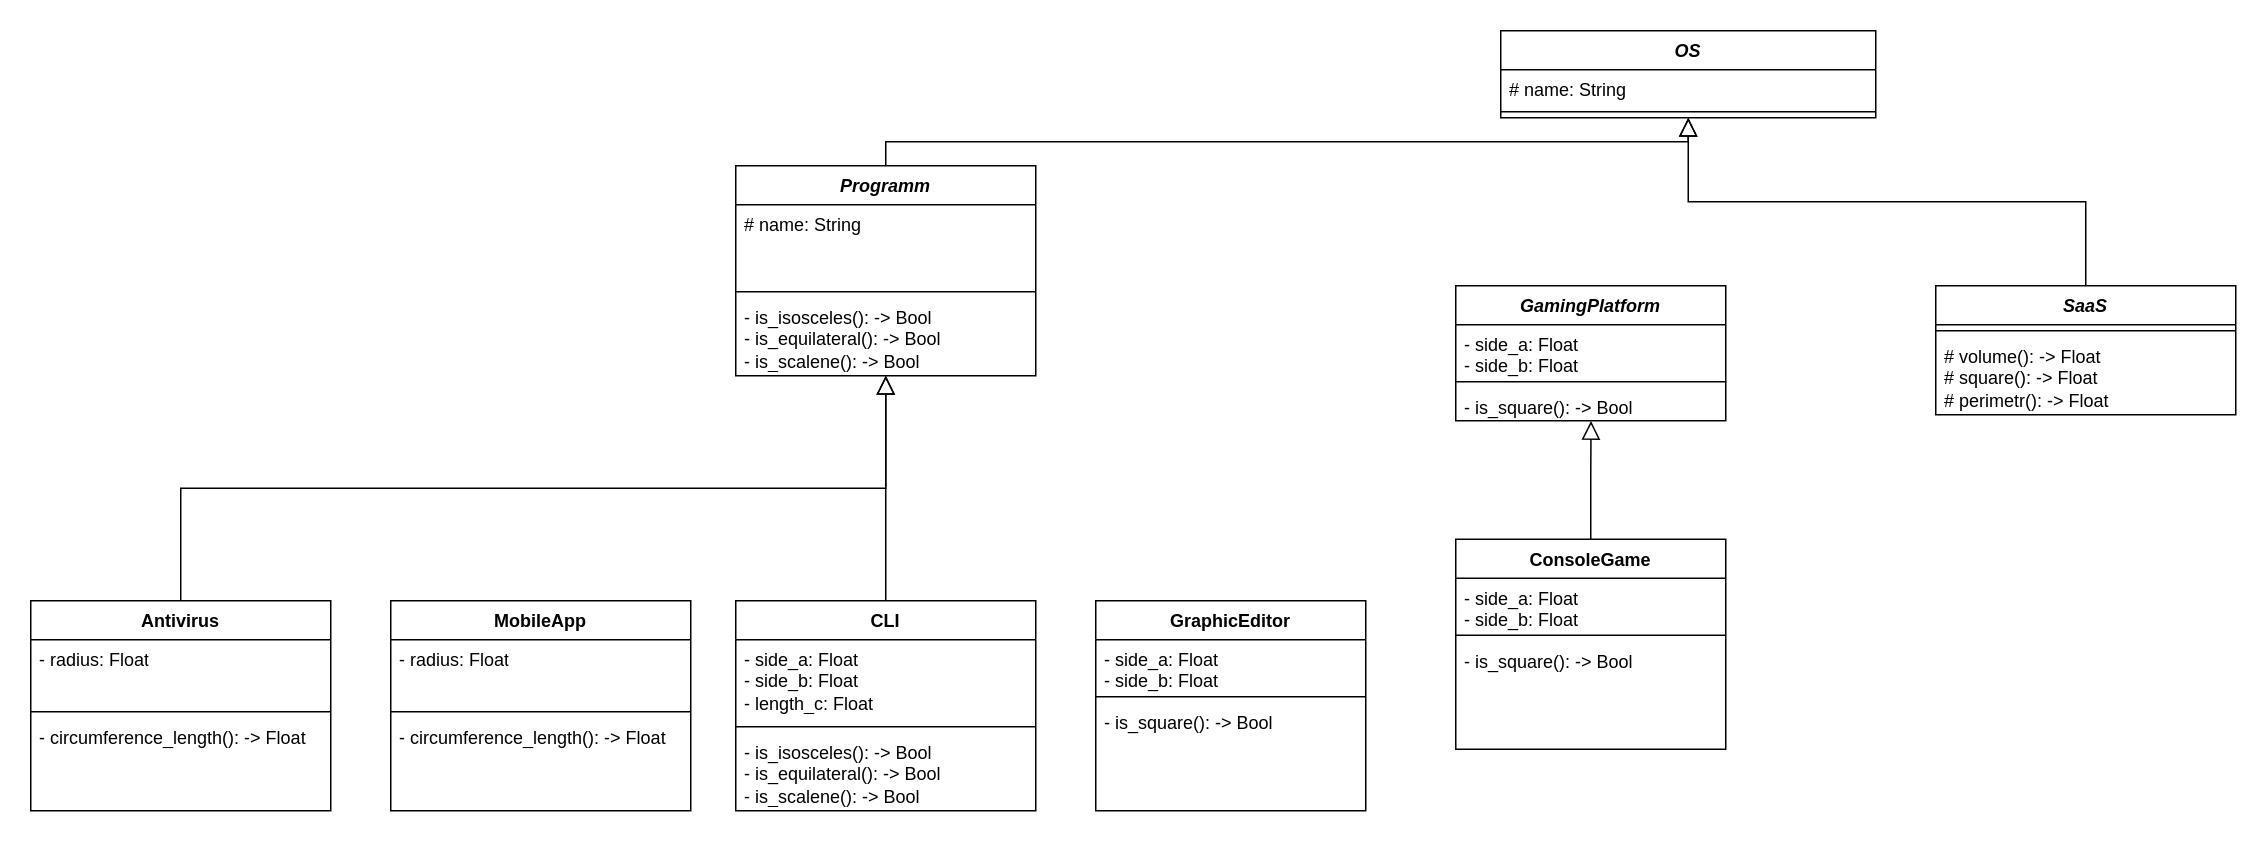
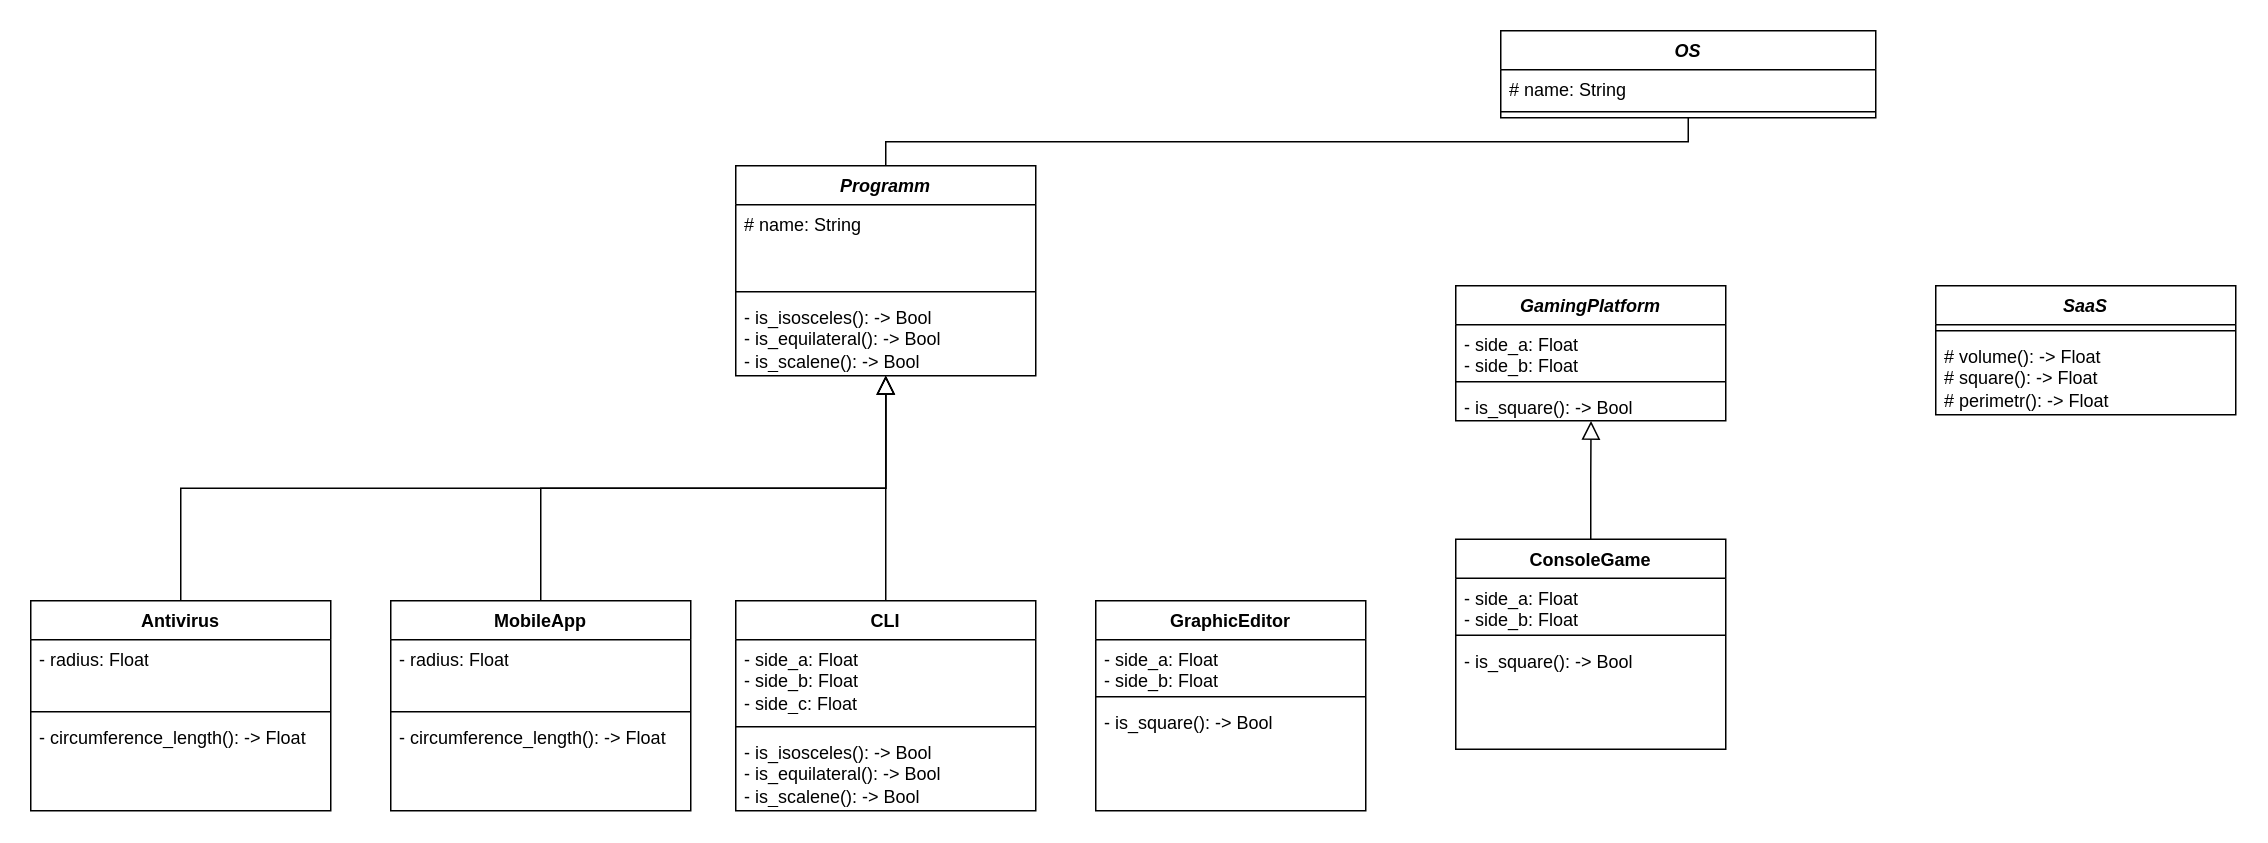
edge "Programm" -> "OS": arrowhead block -> none
edge "SaaS" -> "OS": removed
edge "MobileApp" -> "Programm": added
node "- side_a: Float - side_b: Float - length_c: Float": label "- side_a: Float - side_b: Float - length_c: Float" -> "- side_a: Float - side_b: Float - side_c: Float"
